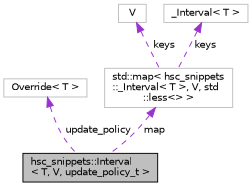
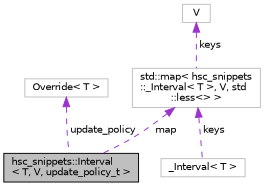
edge "std::map< hsc_snippets ::_Interval< T >, V, std ::less<> >" -> "_Interval< T >": reversed
